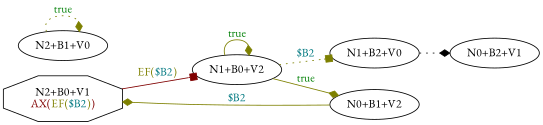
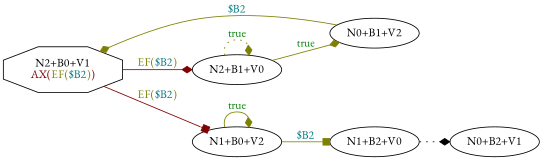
edge "N1+B0+V2" -> "N1+B2+V0": style dotted -> solid
edge "N2+B0+V1" -> "N2+B1+V0": added, label "EF( $B2 )"
edge "N1+B0+V2" -> "N0+B1+V2": now "N2+B1+V0" -> "N0+B1+V2"
